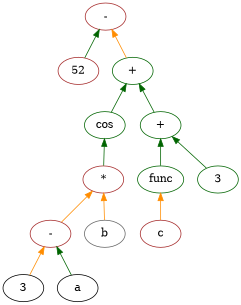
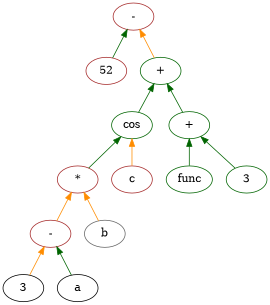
edge "c" -> "func": now "c" -> "cos"
